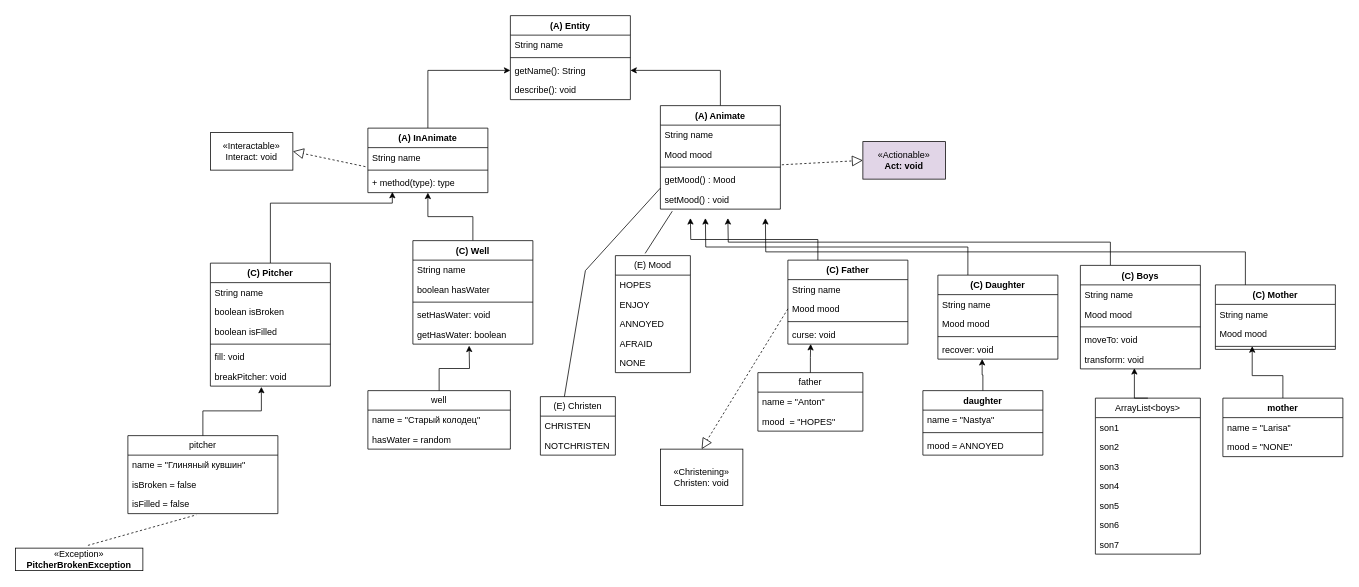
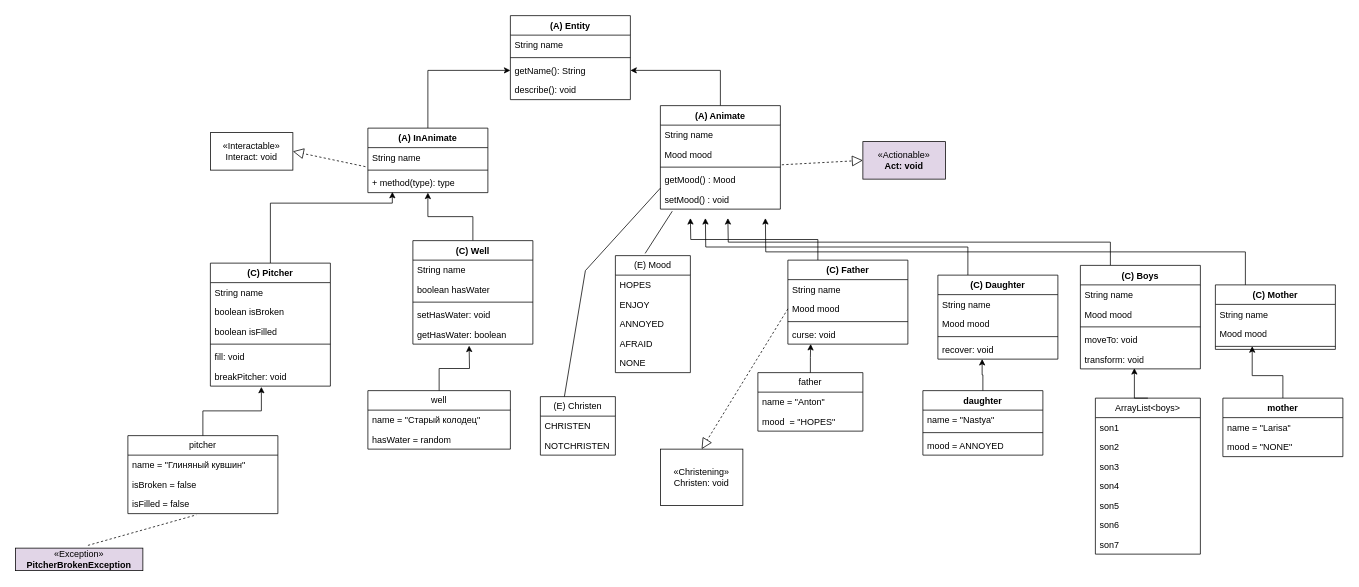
node "«Exception» PitcherBrokenException": fillcolor #ffffff -> #e1d5e7
